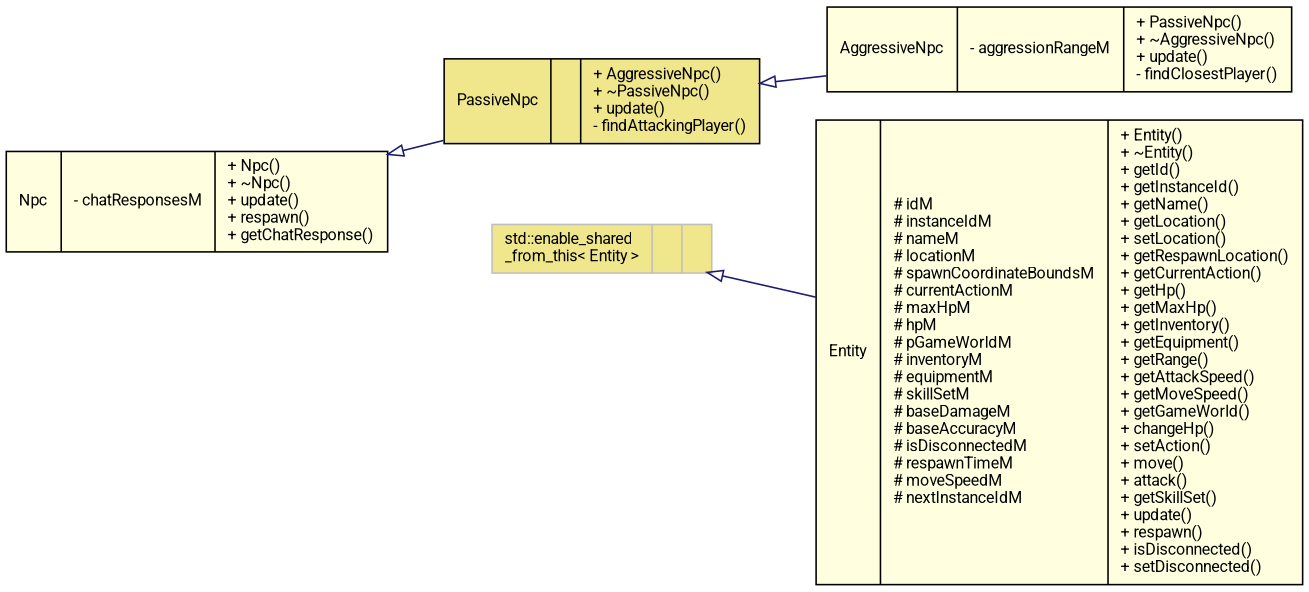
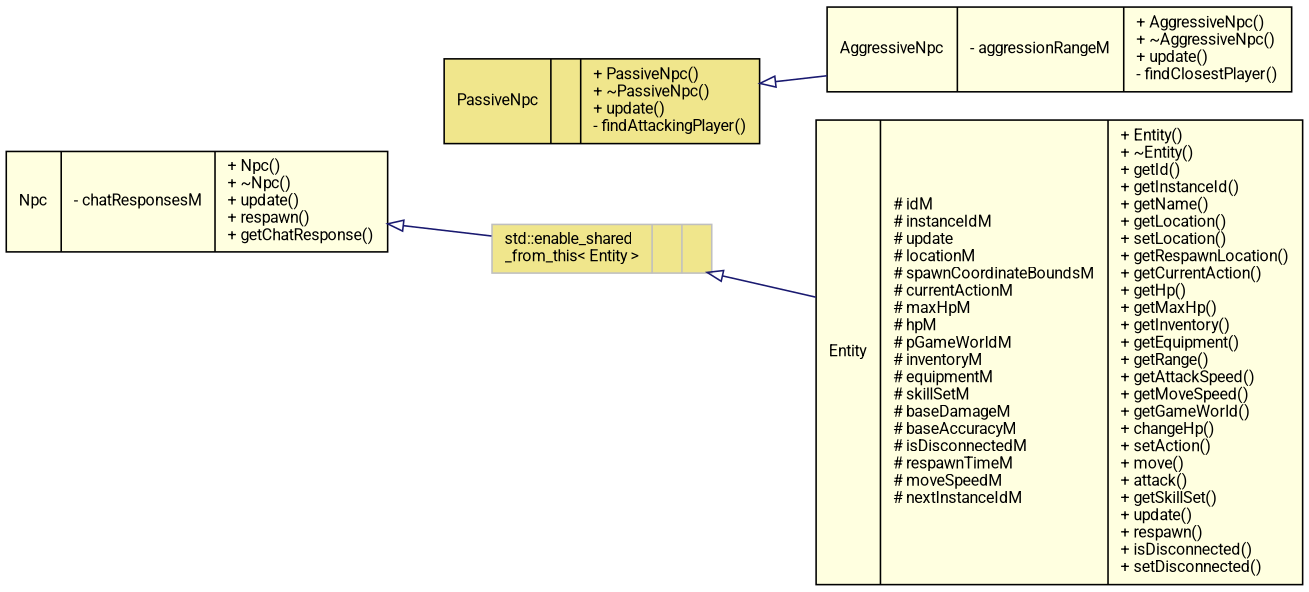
node "AggressiveNpc": text "+ PassiveNpc()" -> "+ AggressiveNpc()"
node "PassiveNpc": text "+ AggressiveNpc()" -> "+ PassiveNpc()"
edge "PassiveNpc" -> "Npc": now "std::enable_shared" -> "Npc"
node "Entity": text "# nameM" -> "# update"
